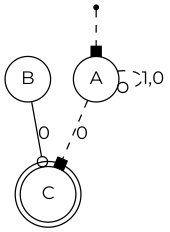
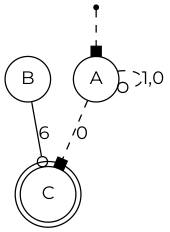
edge "B" -> "C": label "0" -> "6"
